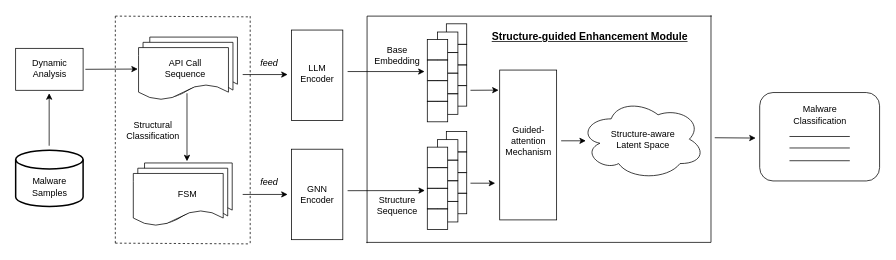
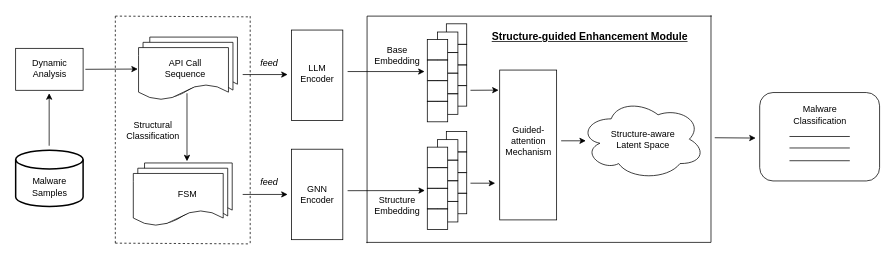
node "Structure Sequence": label "Structure Sequence" -> "Structure Embedding"
